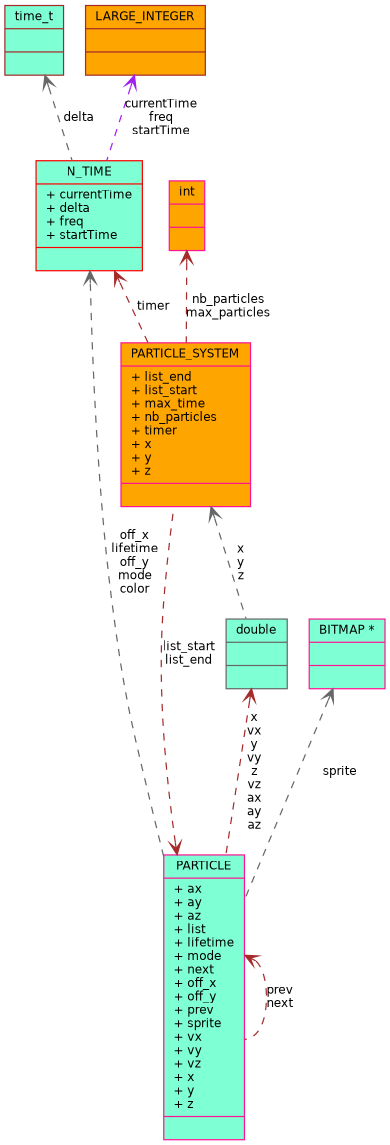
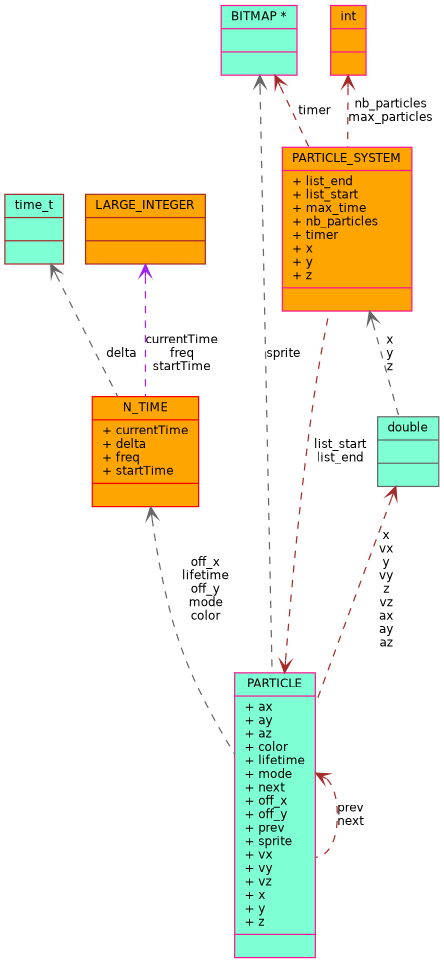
node "N_TIME": fillcolor aquamarine -> orange
edge "PARTICLE_SYSTEM" -> "N_TIME": now "PARTICLE_SYSTEM" -> "BITMAP *"
node "PARTICLE": text "+ list" -> "+ color"
